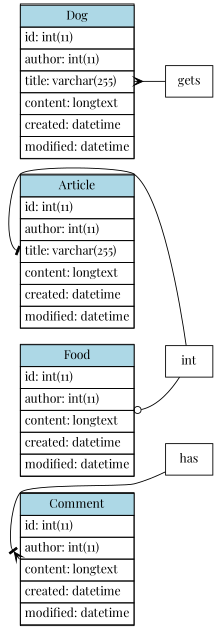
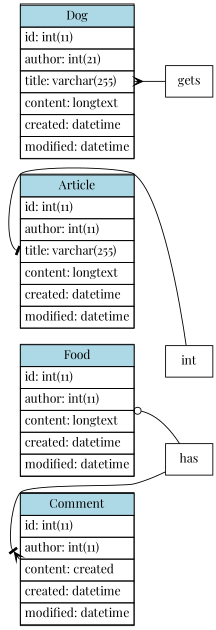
node "Dog": text "author: int(11)" -> "author: int(21)"
edge "int" -- "Food": now "has" -- "Food"
node "Comment": text "content: longtext" -> "content: created"
